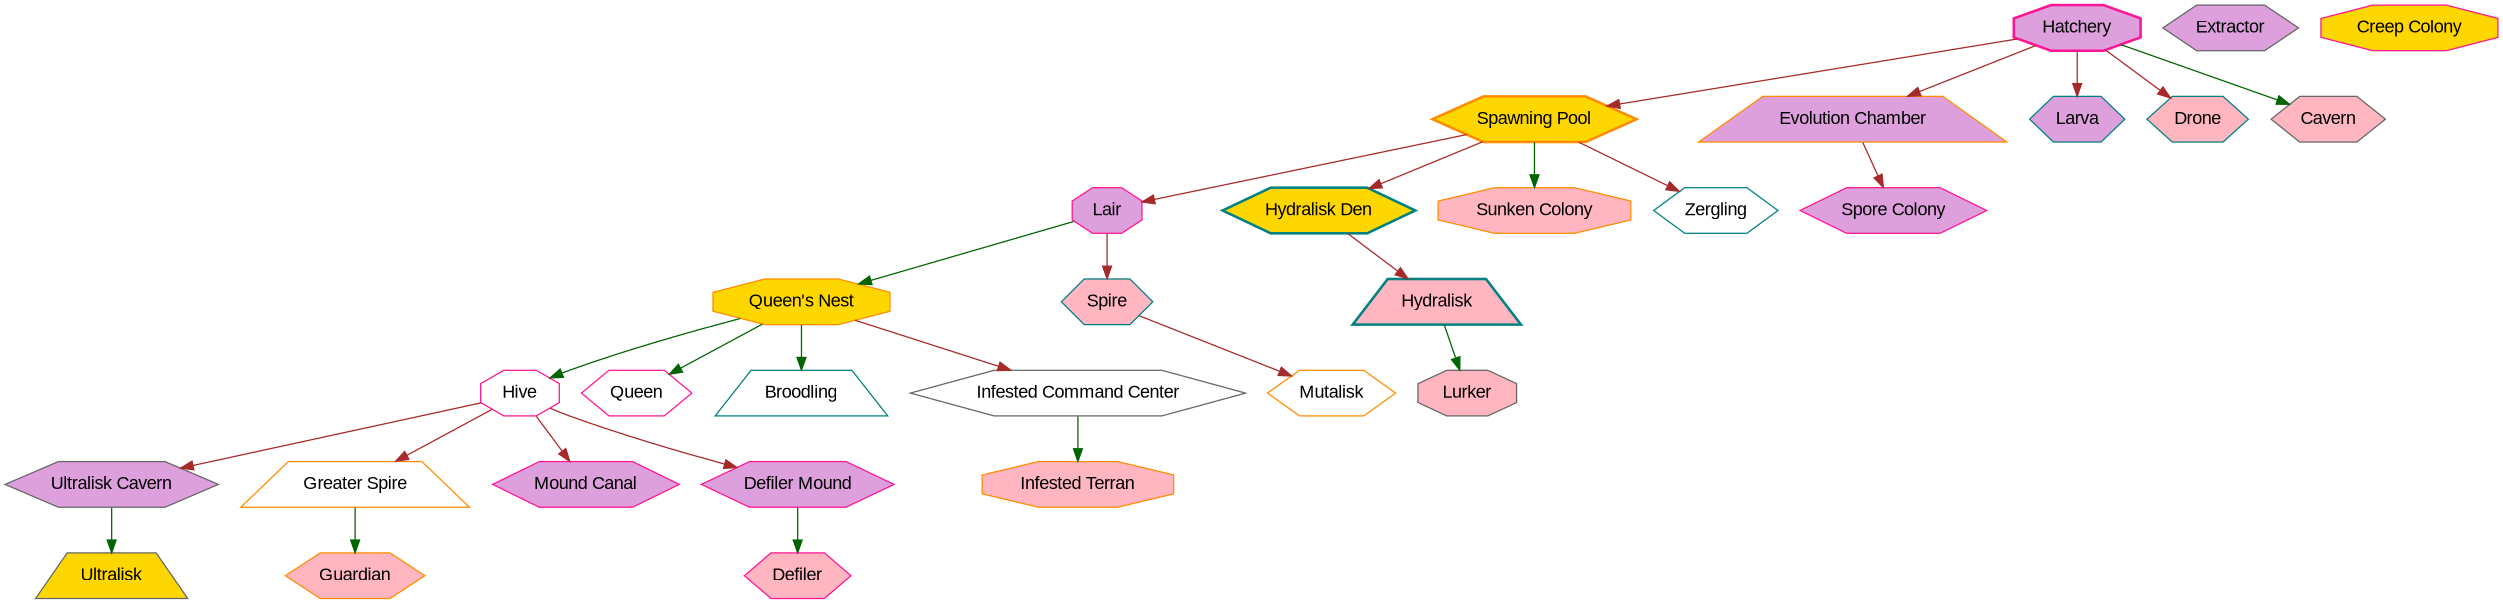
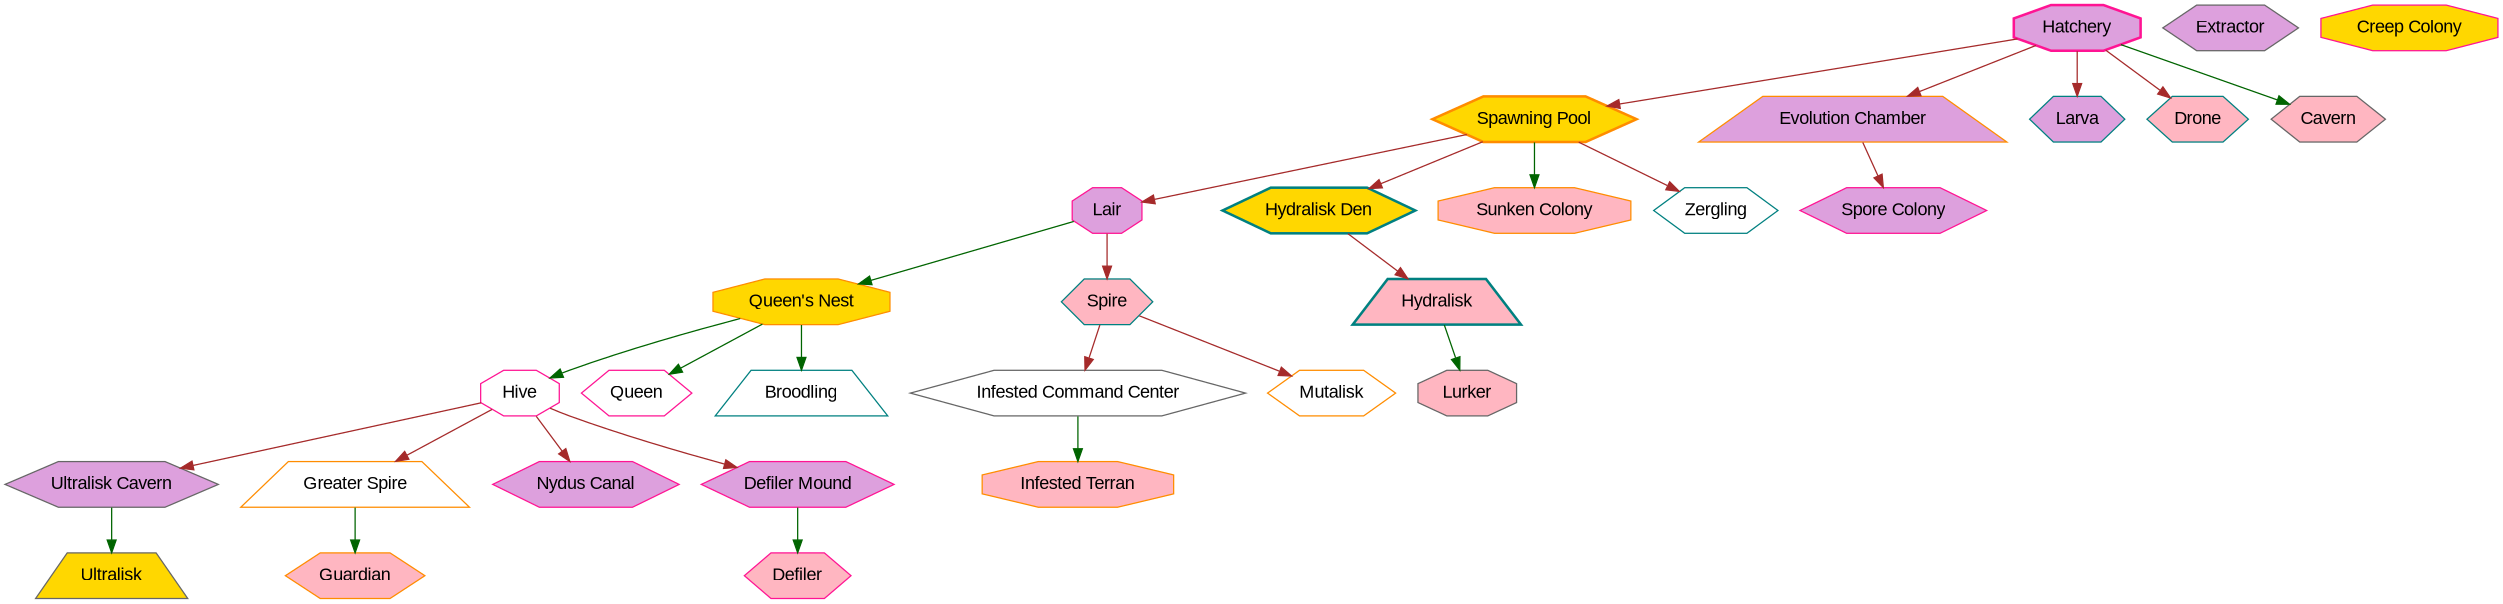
edge "Queen's Nest" -> "Infested Command Center": now "Spire" -> "Infested Command Center"
node "Mound Canal": label "Mound Canal" -> "Nydus Canal"
